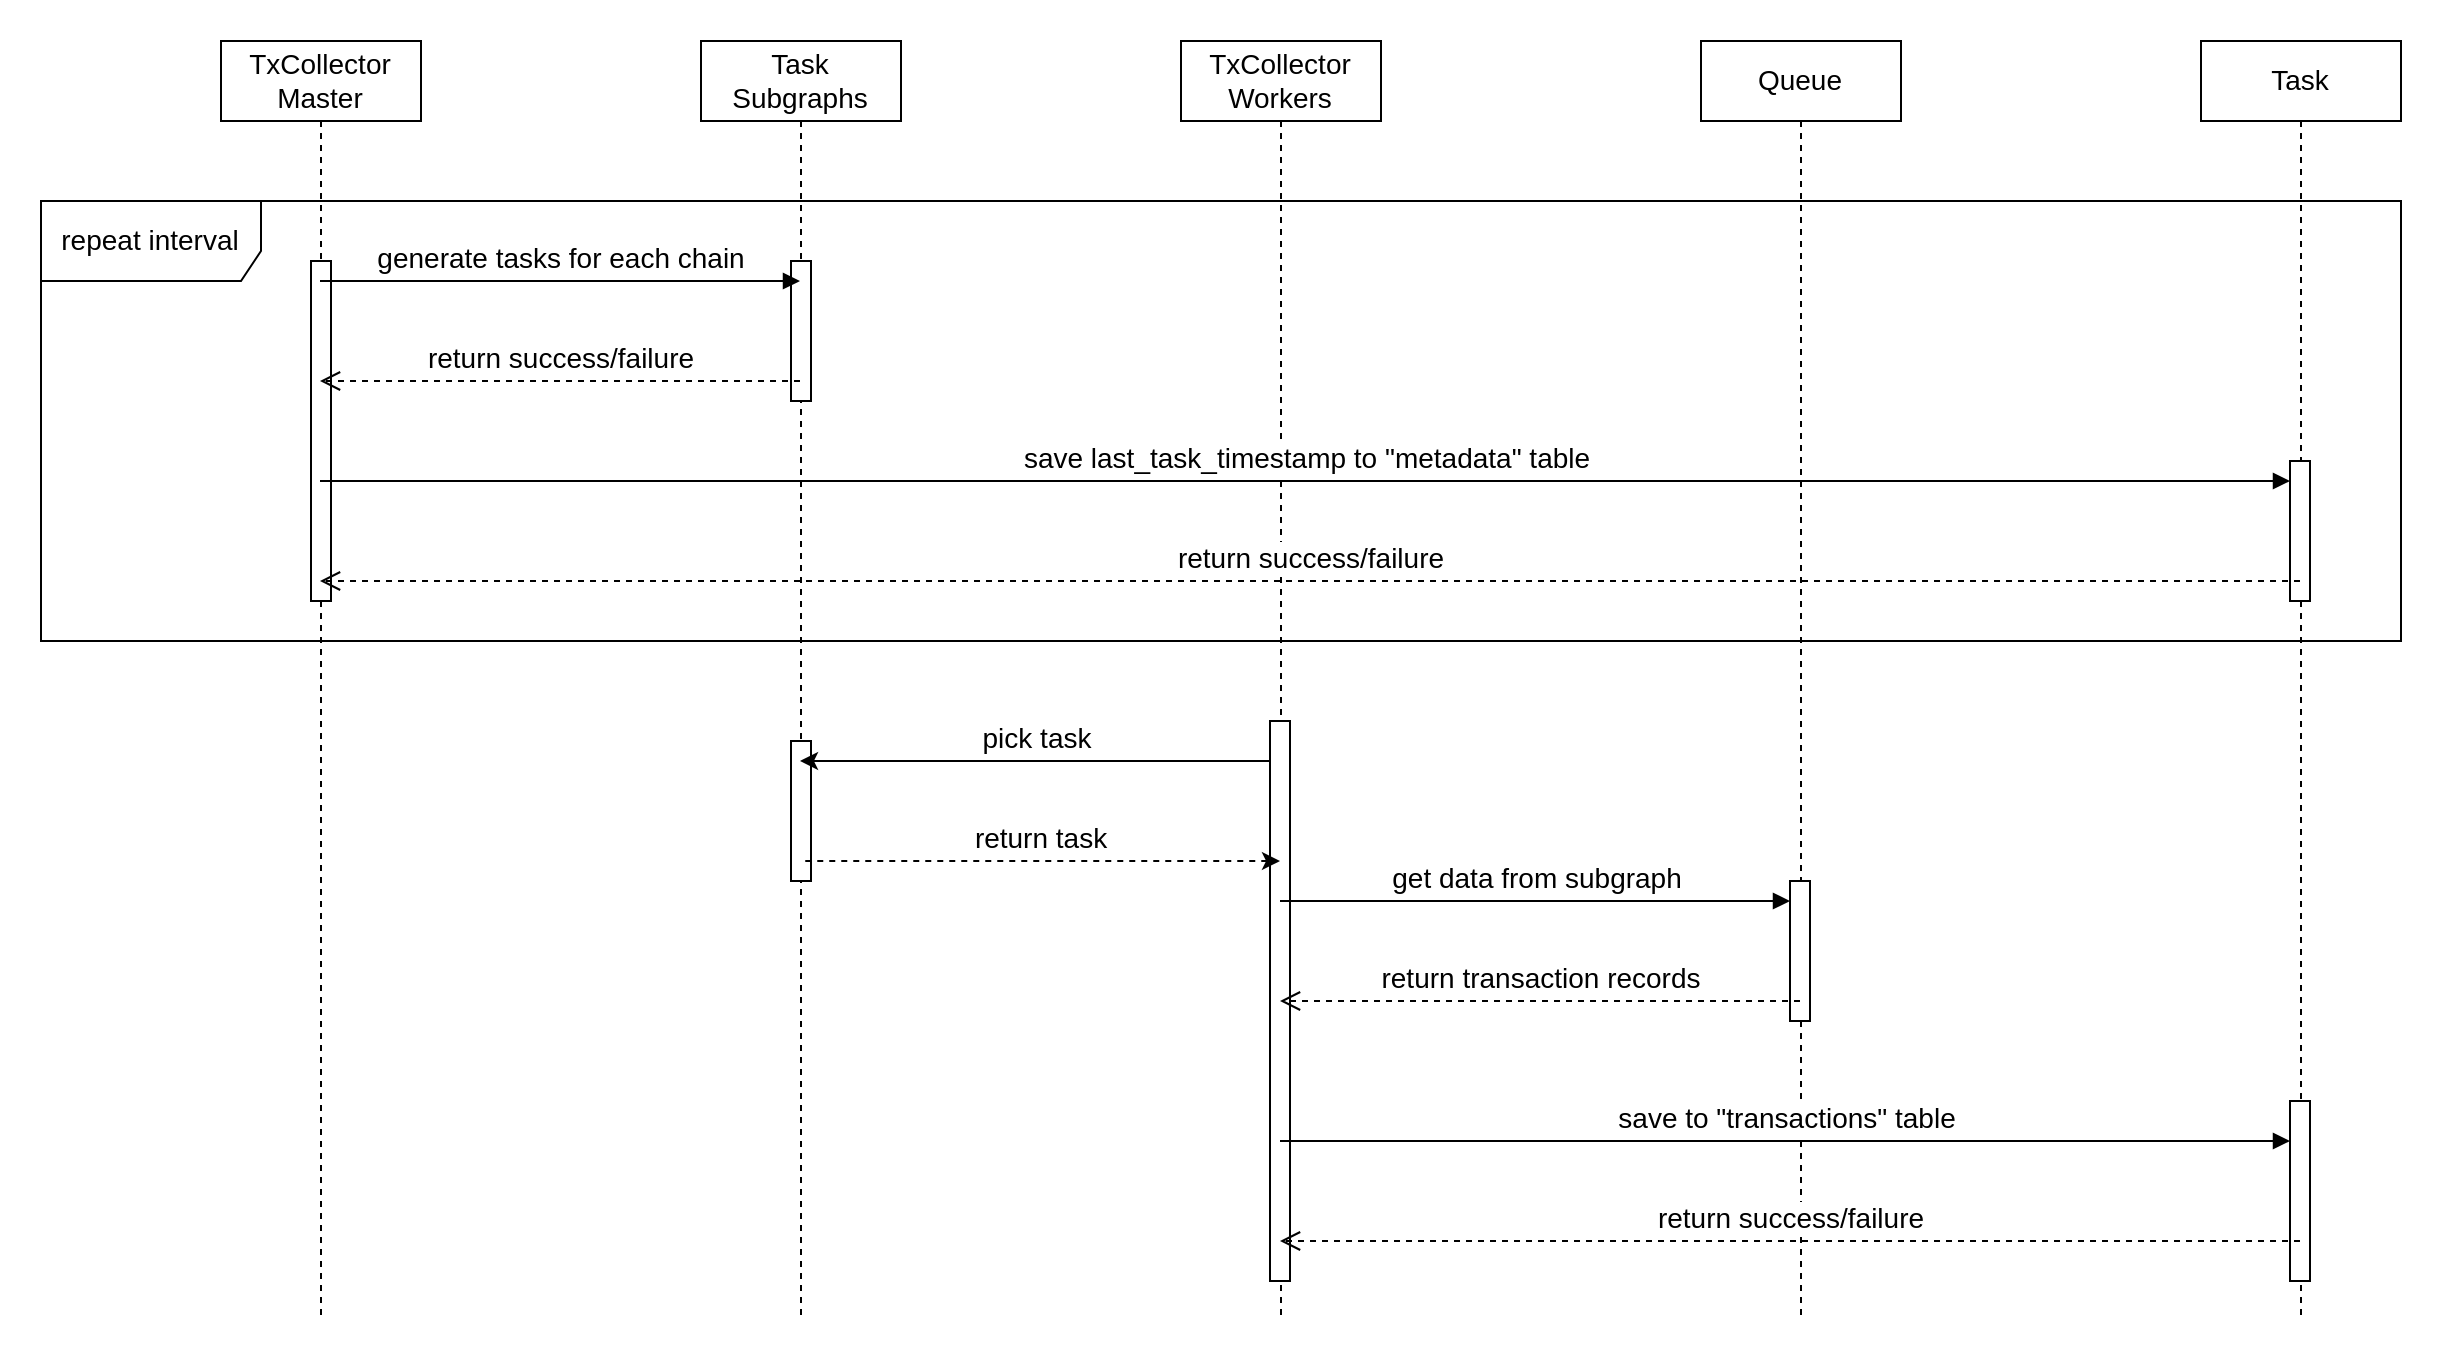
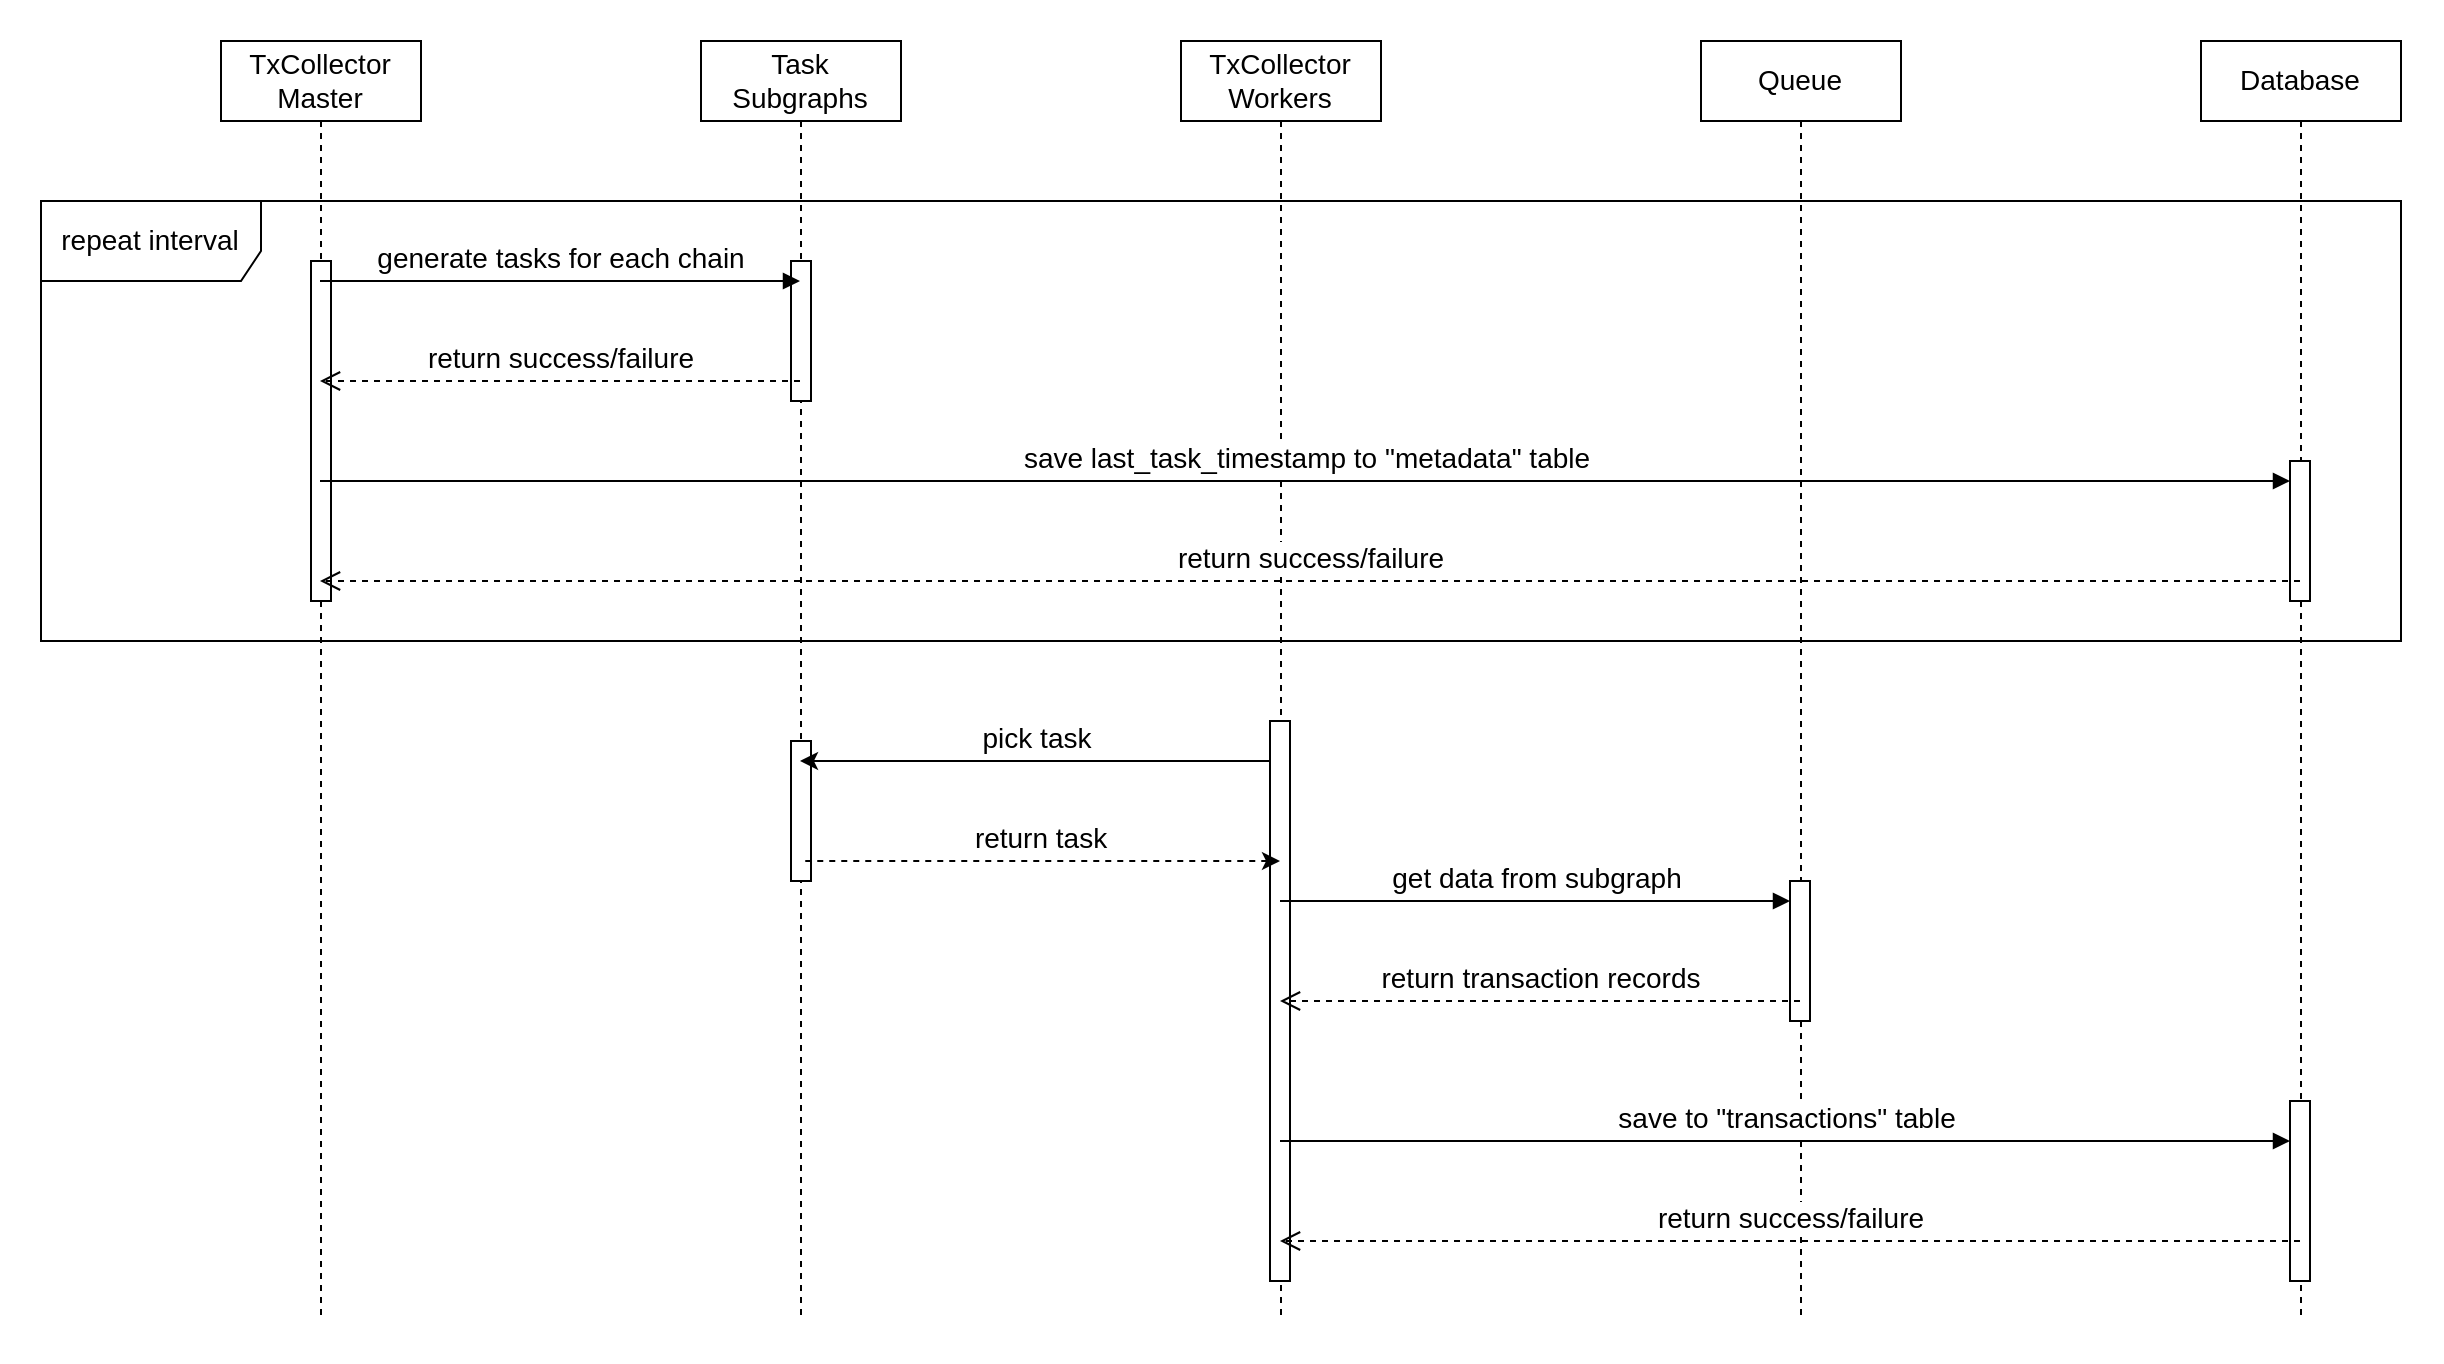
node "Task": label "Task" -> "Database"
